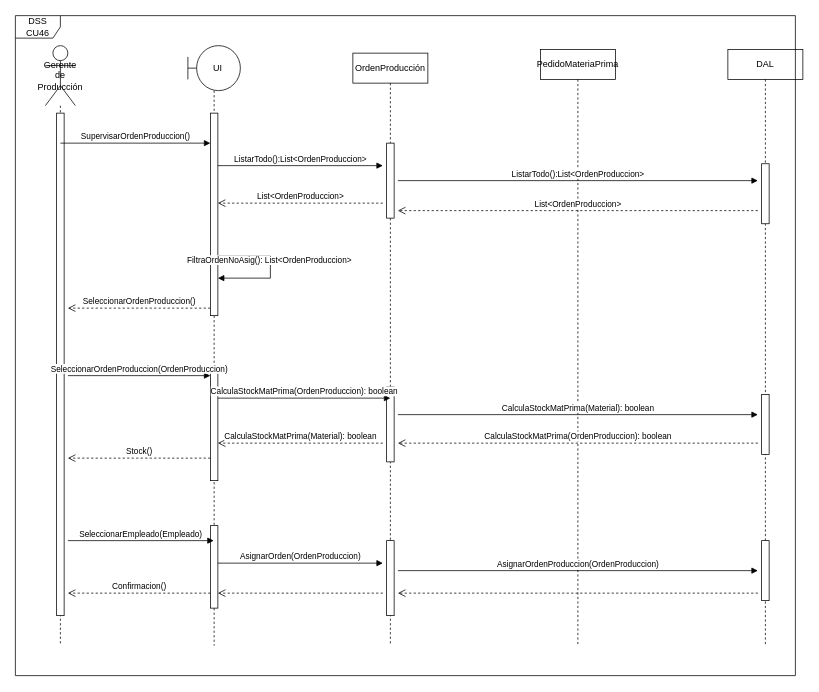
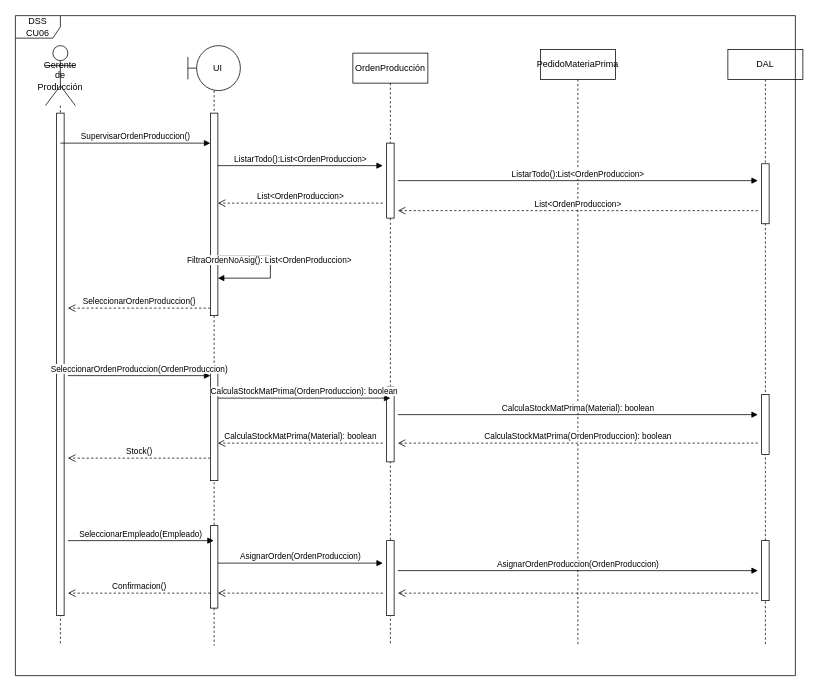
node "DSS CU46": label "DSS CU46" -> "DSS CU06"
